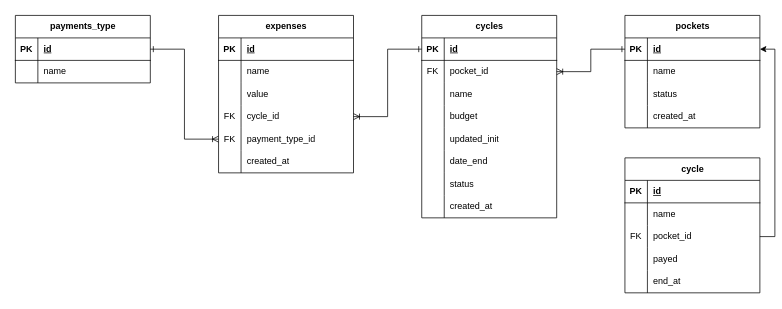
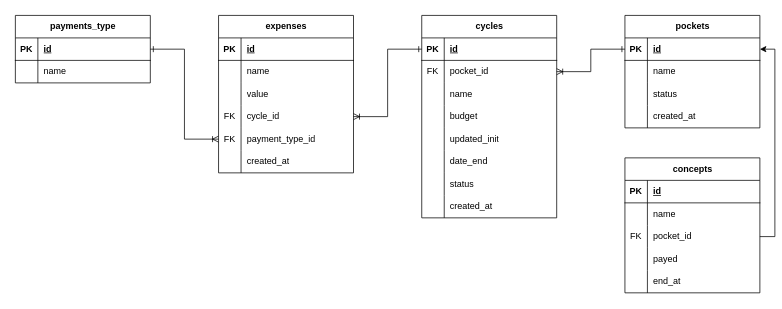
node "cycle": label "cycle" -> "concepts"
